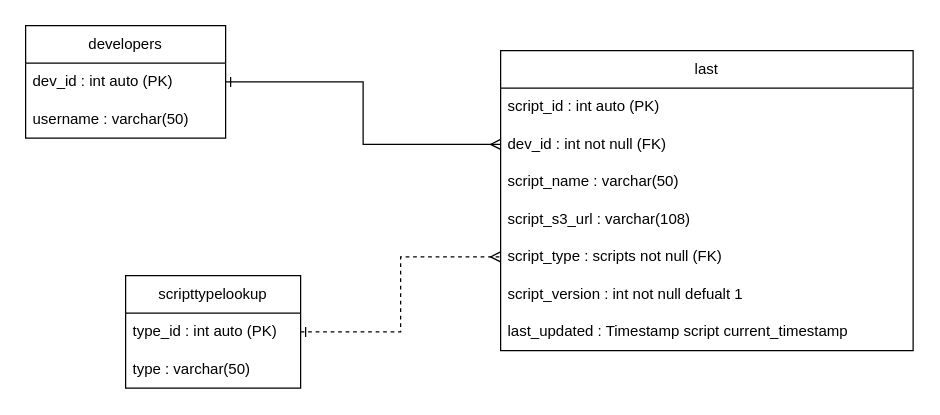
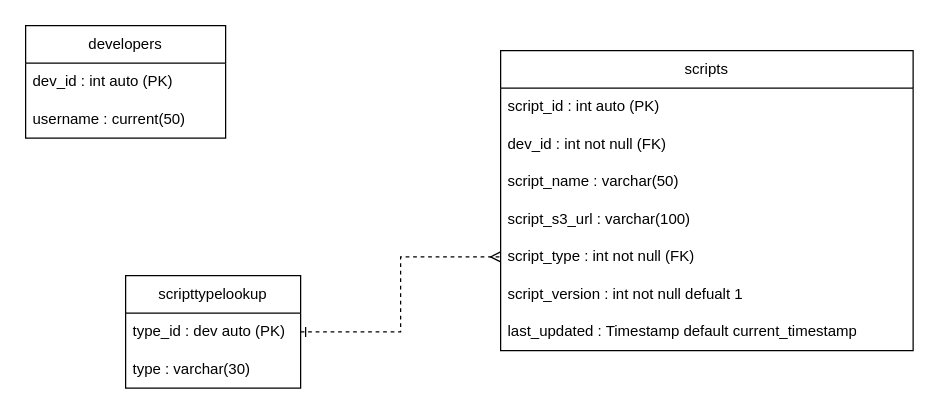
node "last": label "last" -> "scripts"
edge "dev_id : int auto (PK)" -- "dev_id : int not null (FK)": removed
node "username : varchar(50)": label "username : varchar(50)" -> "username : current(50)"
node "script_s3_url : varchar(108)": label "script_s3_url : varchar(108)" -> "script_s3_url : varchar(100)"
node "script_type : scripts not null (FK)": label "script_type : scripts not null (FK)" -> "script_type : int not null (FK)"
node "type_id : int auto (PK)": label "type_id : int auto (PK)" -> "type_id : dev auto (PK)"
node "last_updated : Timestamp script current_timestamp": label "last_updated : Timestamp script current_timestamp" -> "last_updated : Timestamp default current_timestamp"
node "type : varchar(50)": label "type : varchar(50)" -> "type : varchar(30)"
